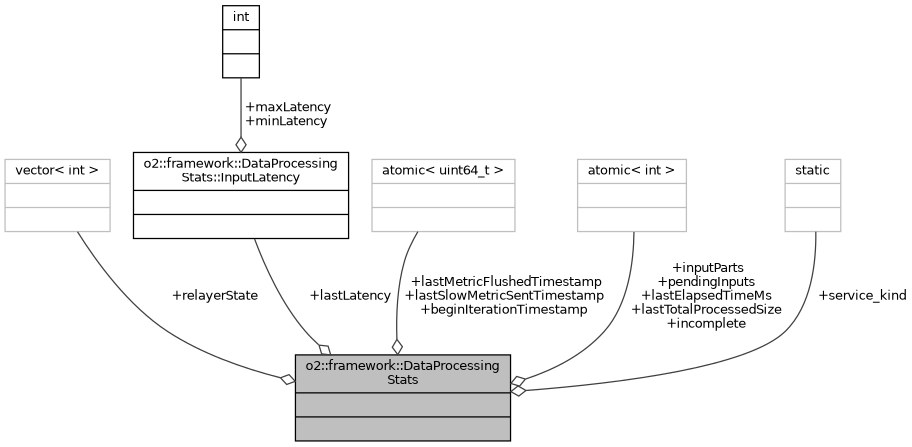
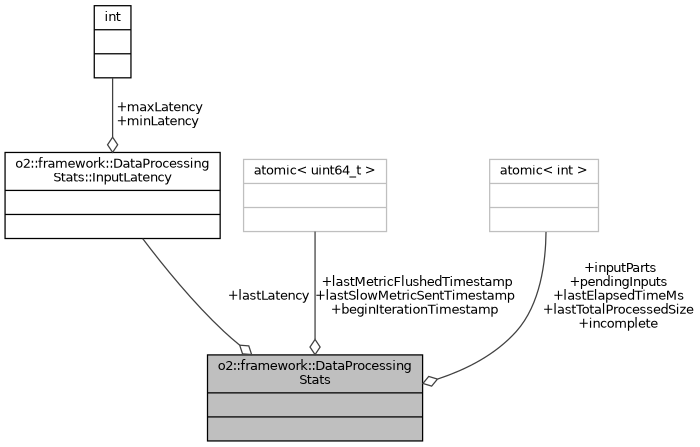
node "vector< int >": removed
node "static": removed
